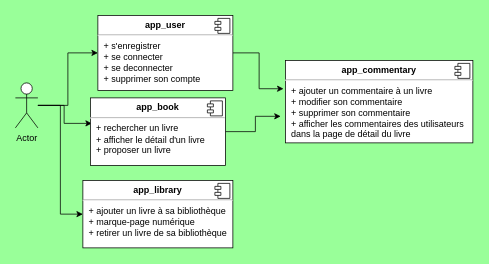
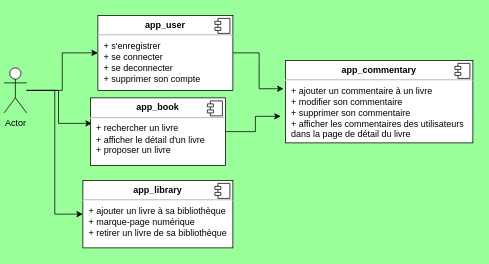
node "Actor": moved (27, 105) -> (15, 90)
